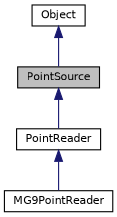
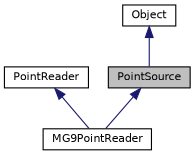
edge "PointReader" -> "PointSource": now "MG9PointReader" -> "PointSource"
